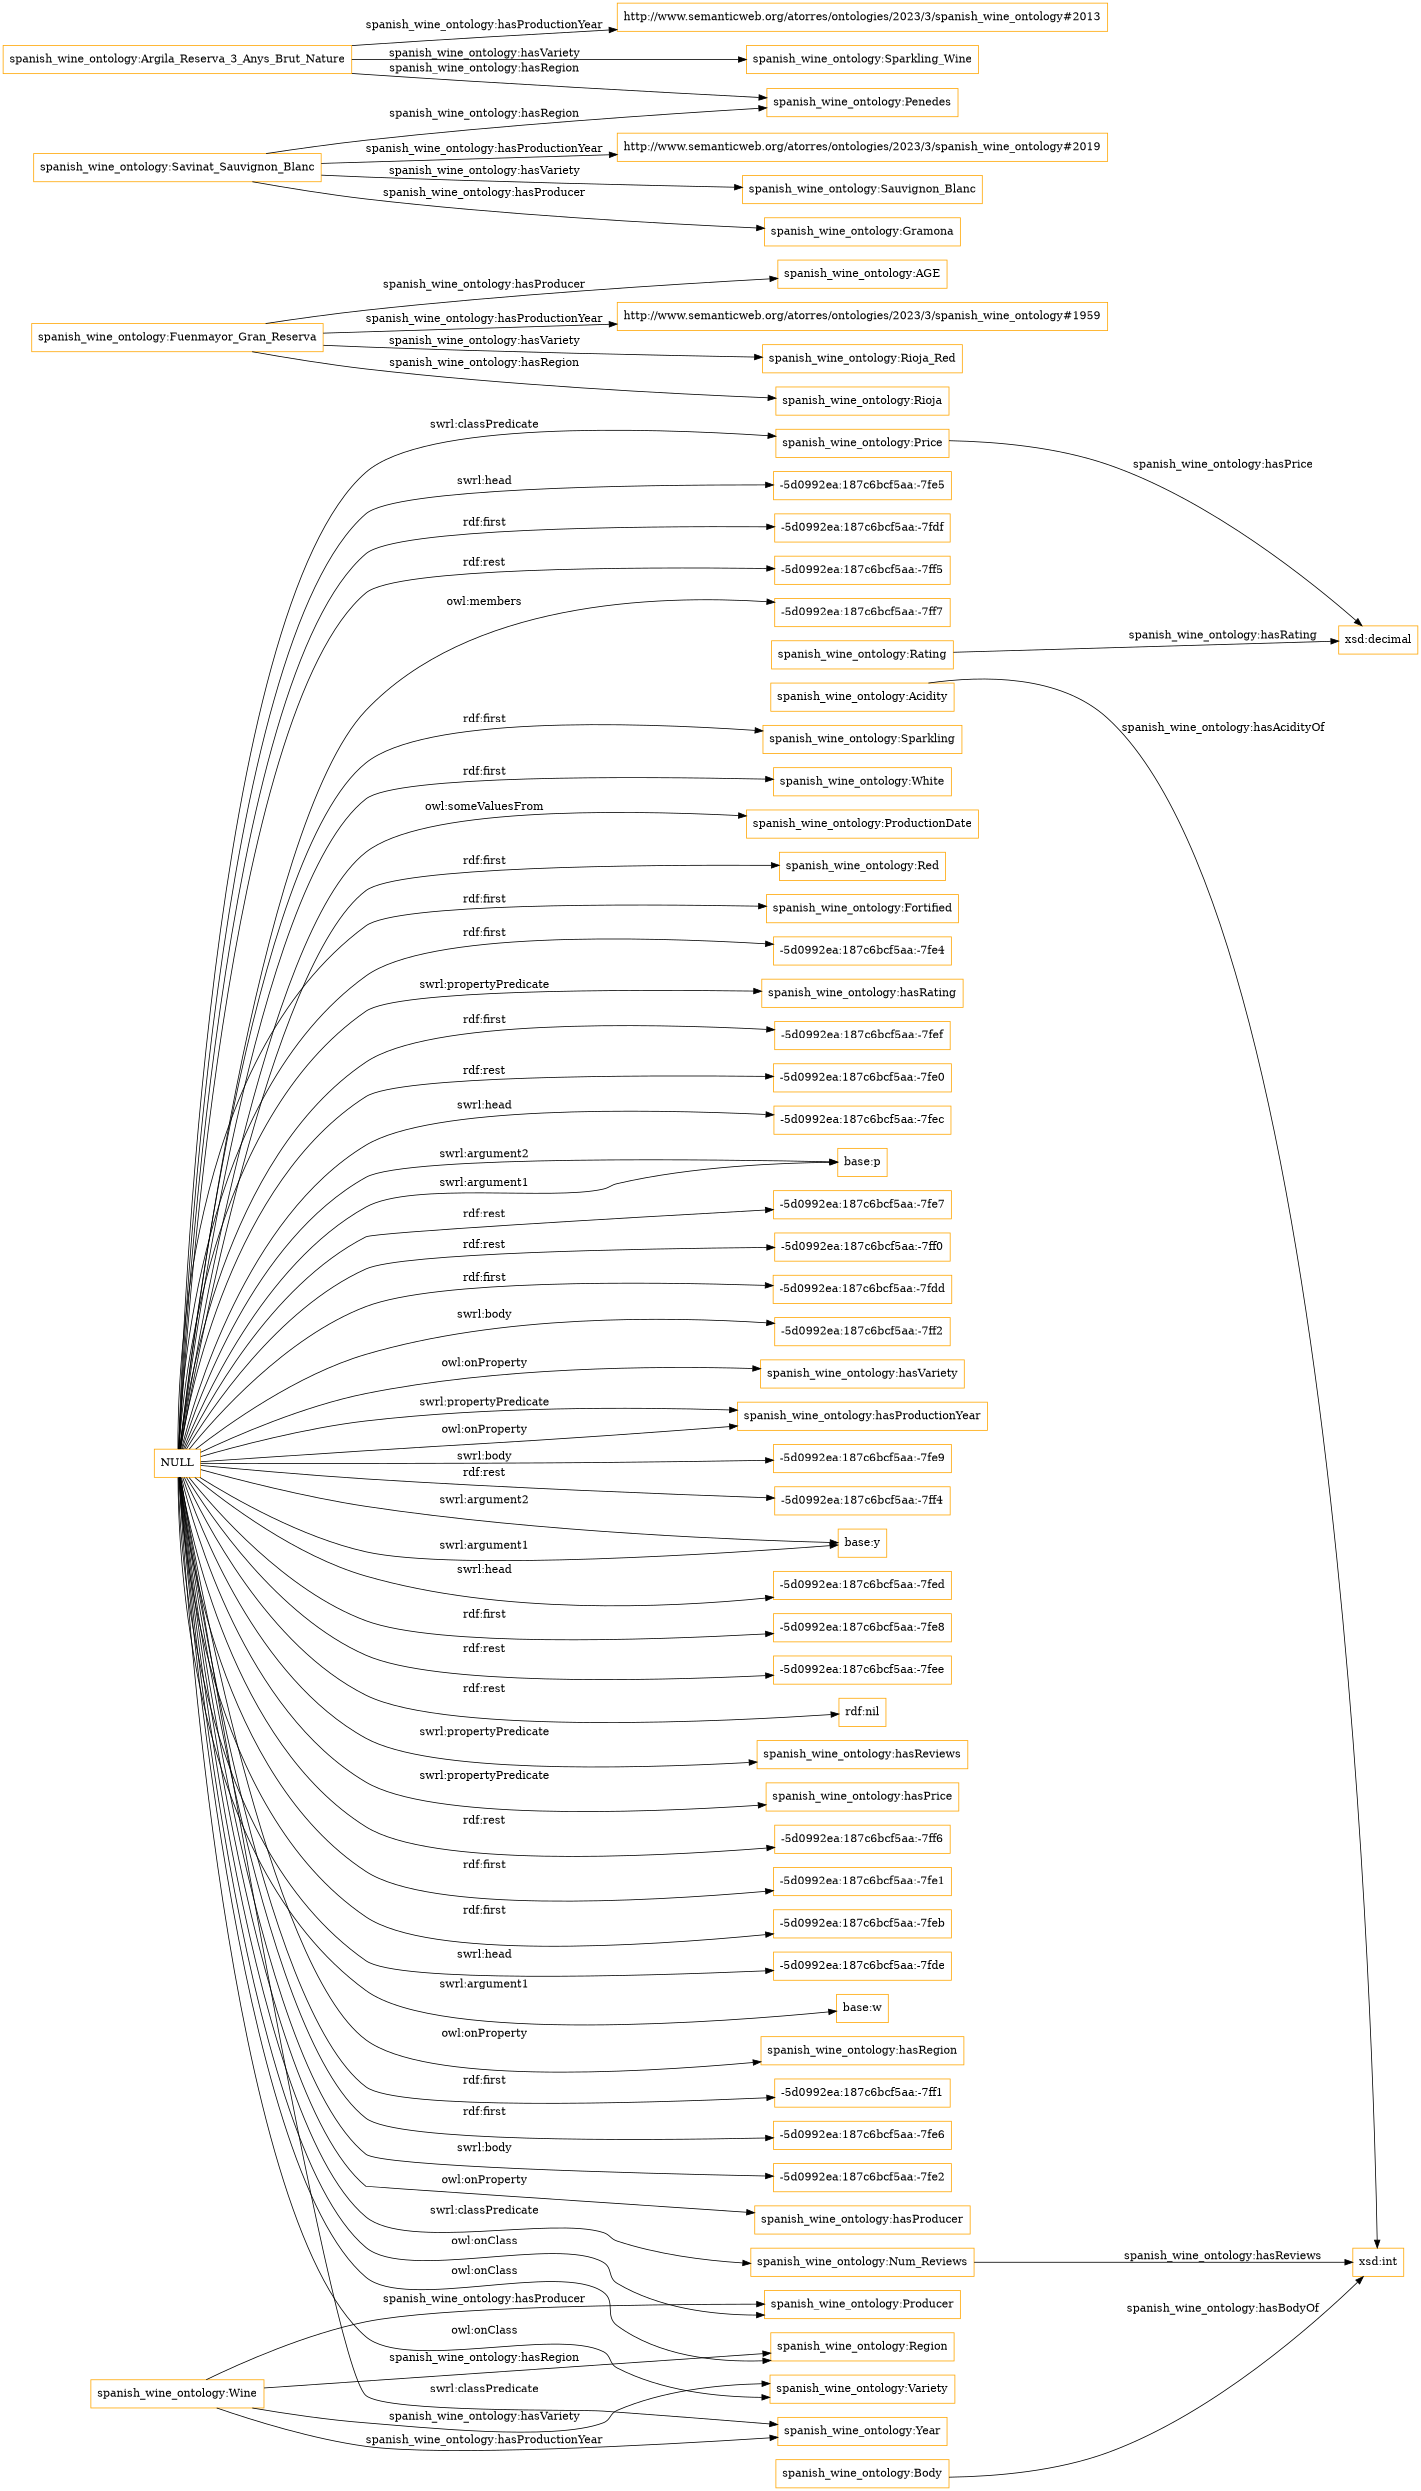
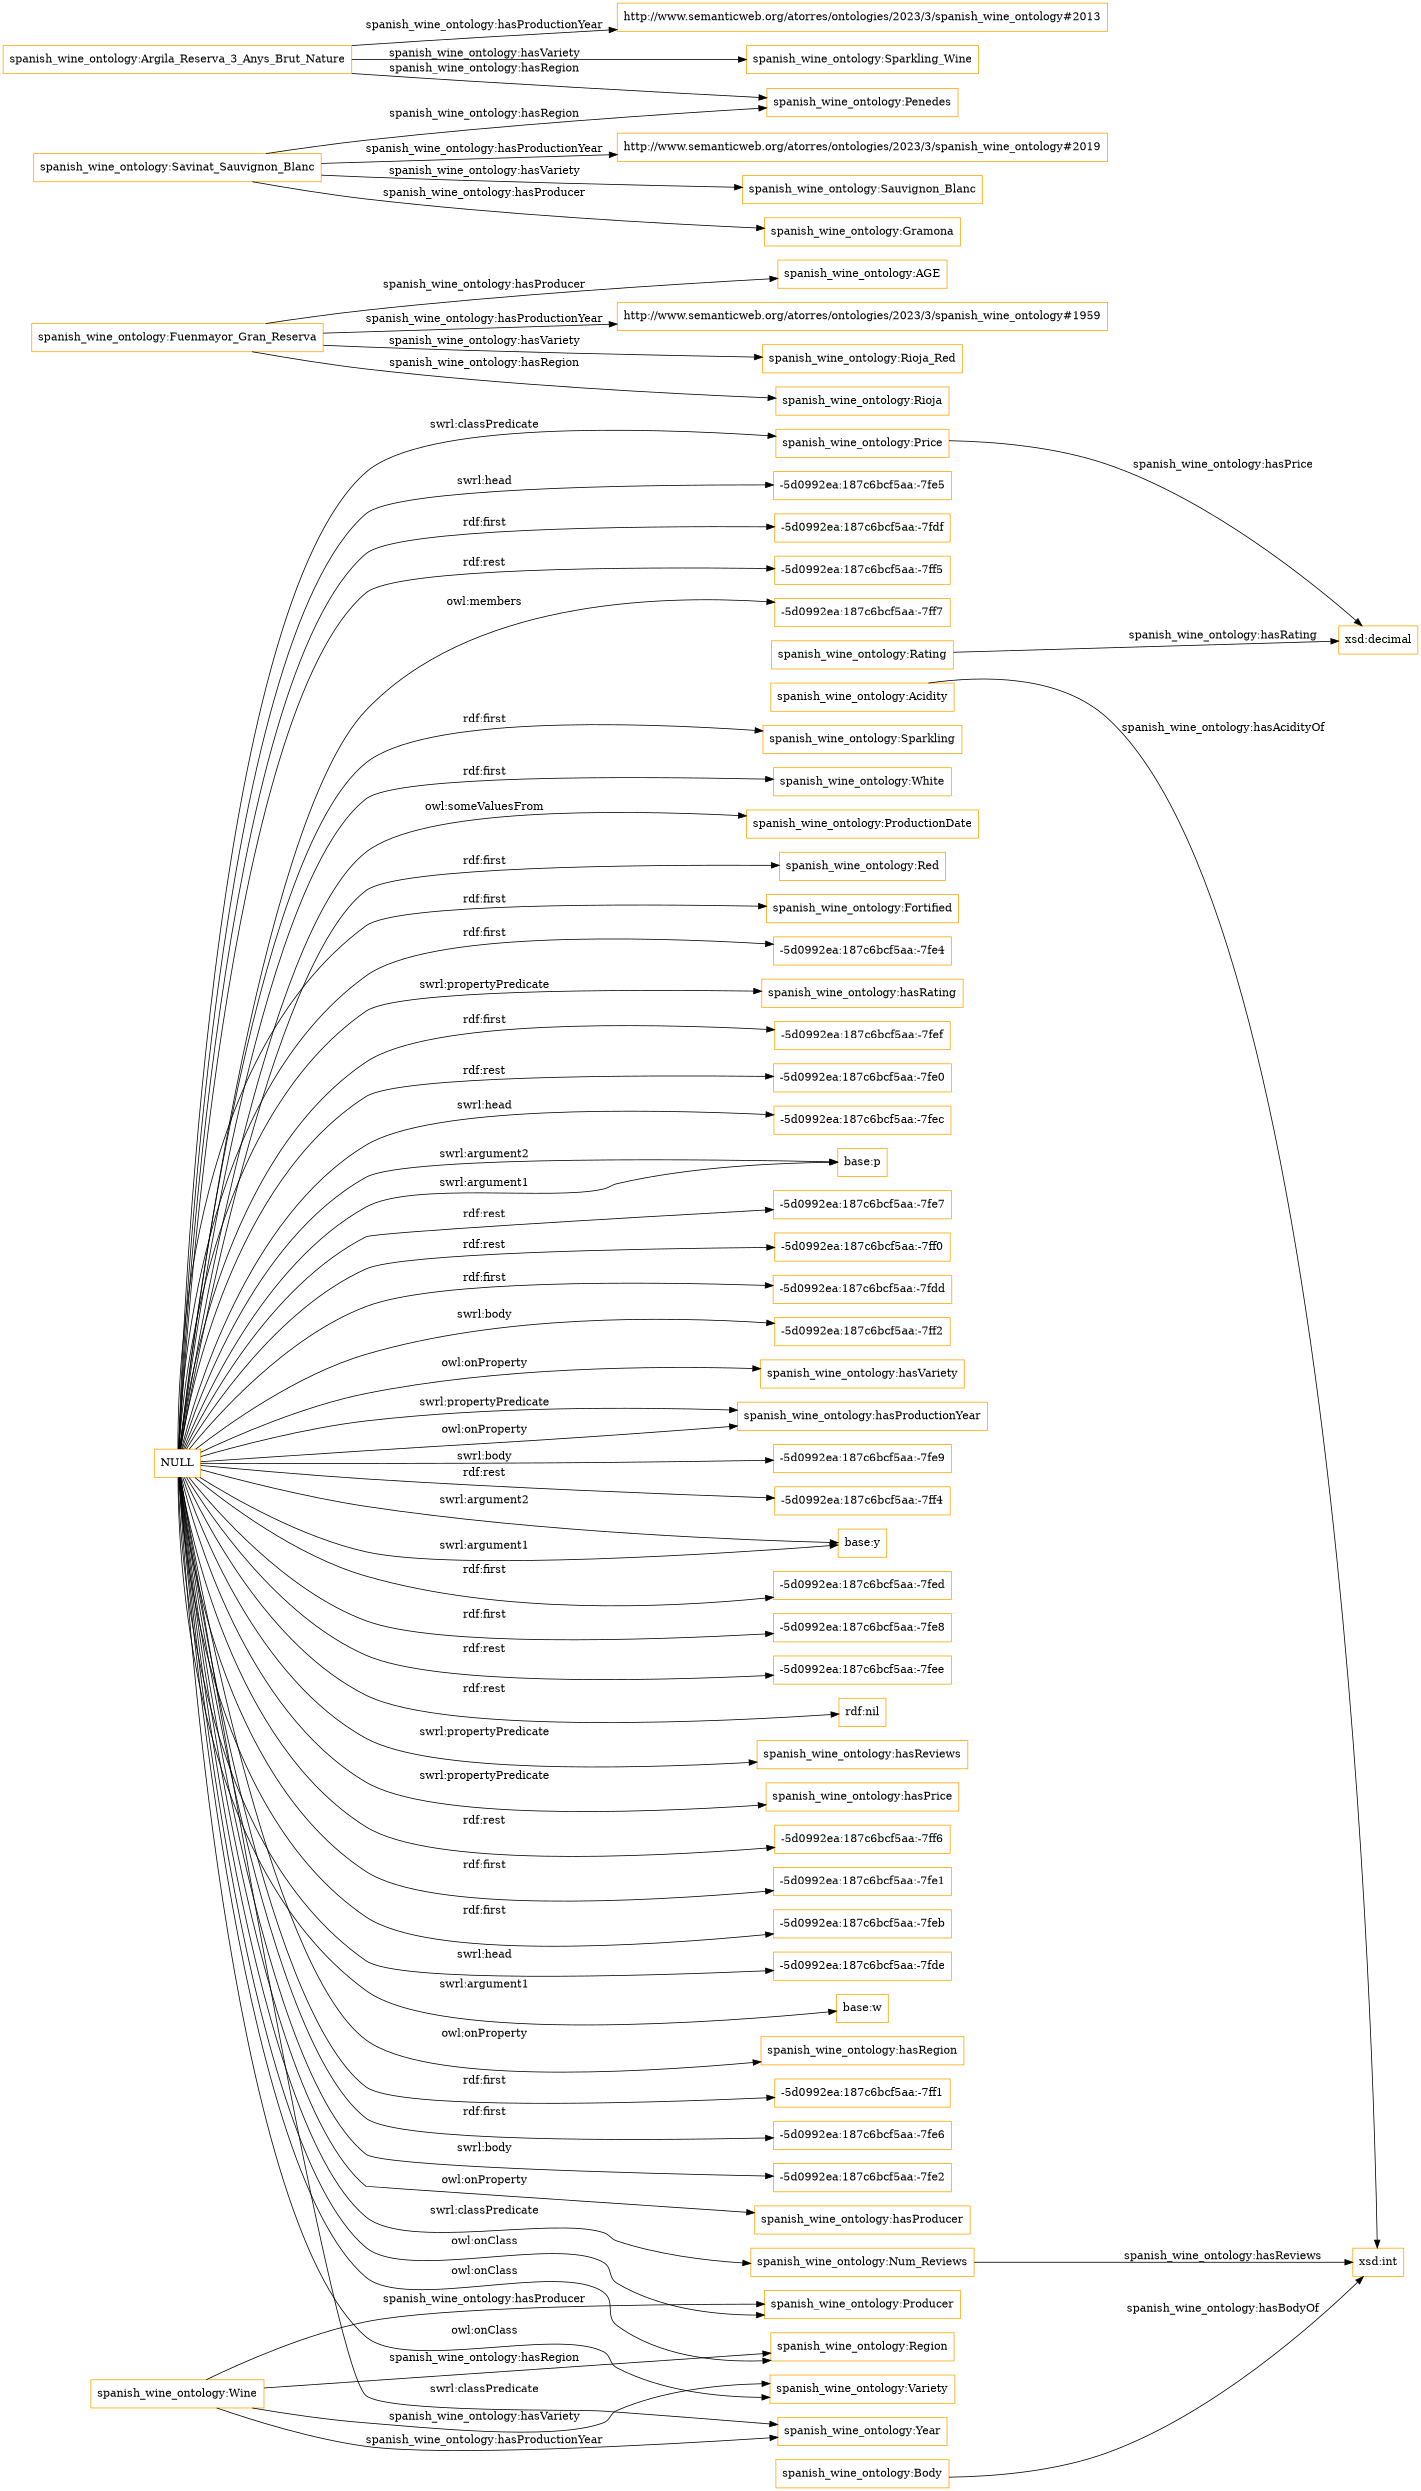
edge "NULL" -> "-5d0992ea:187c6bcf5aa:-7fed": label "swrl:head" -> "rdf:first"
